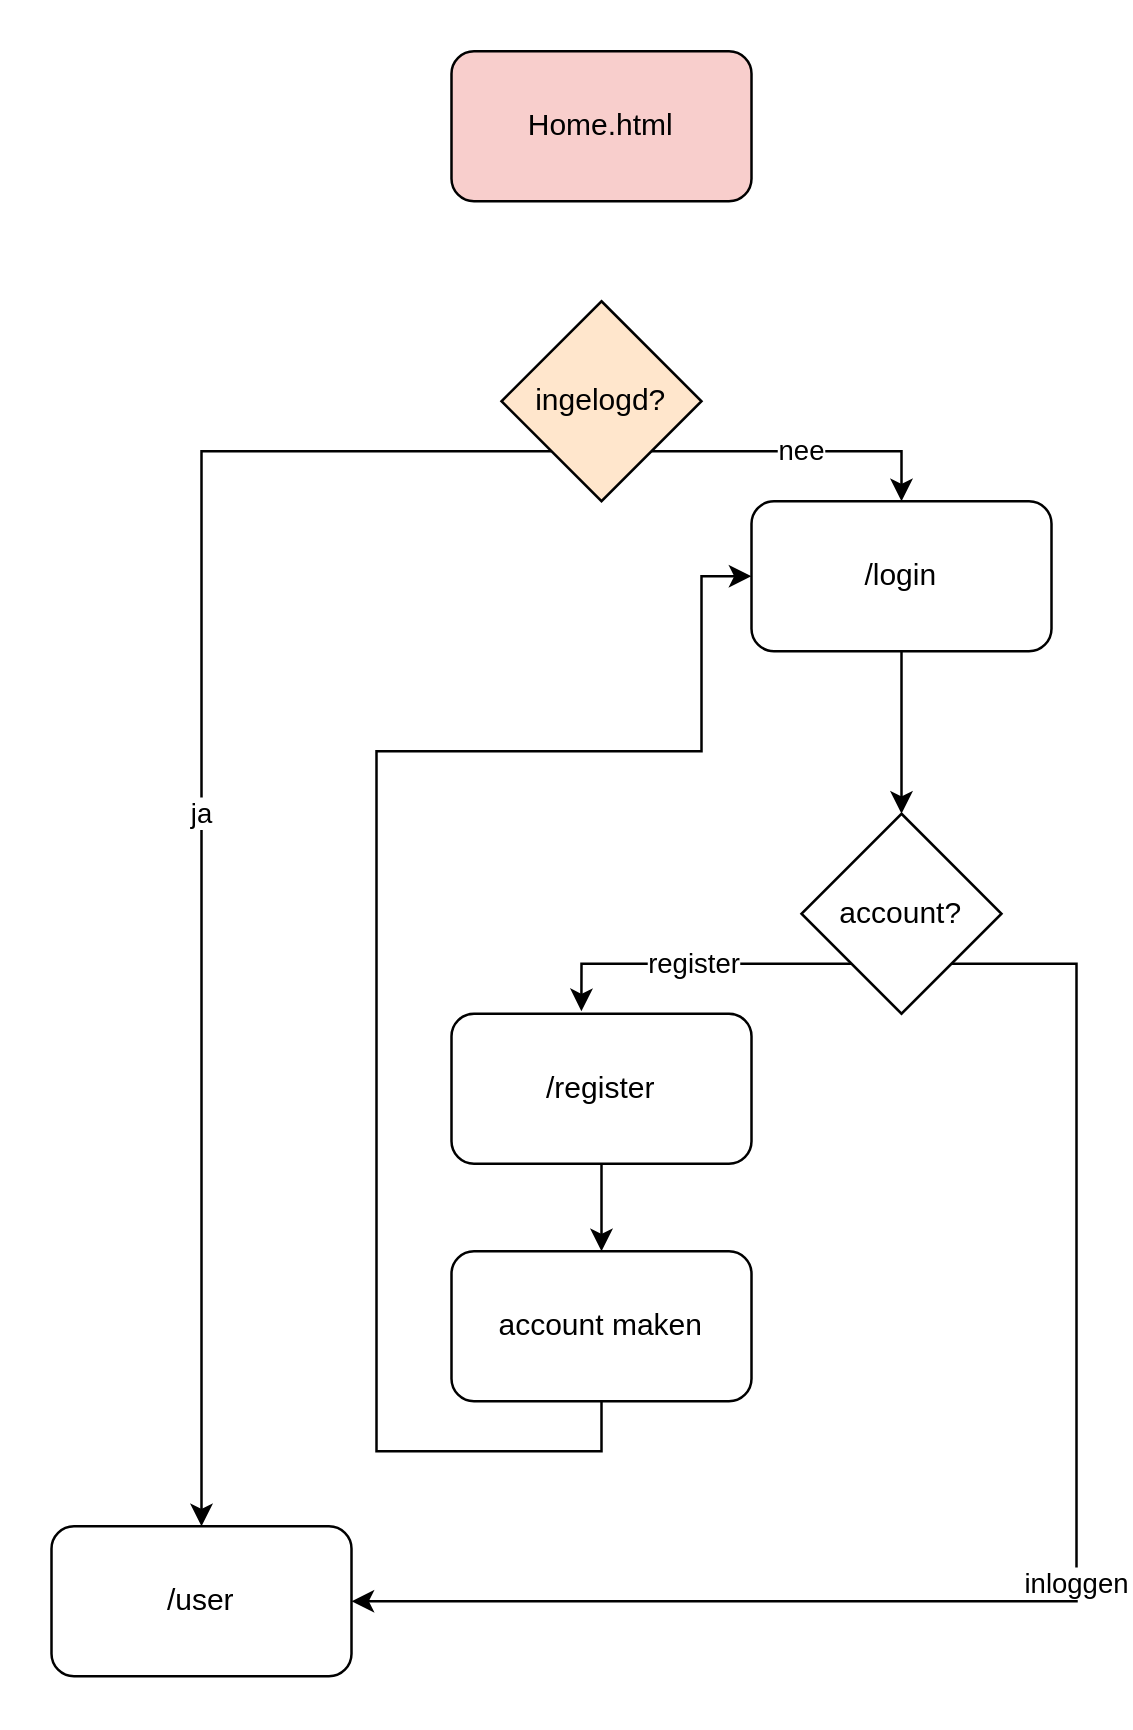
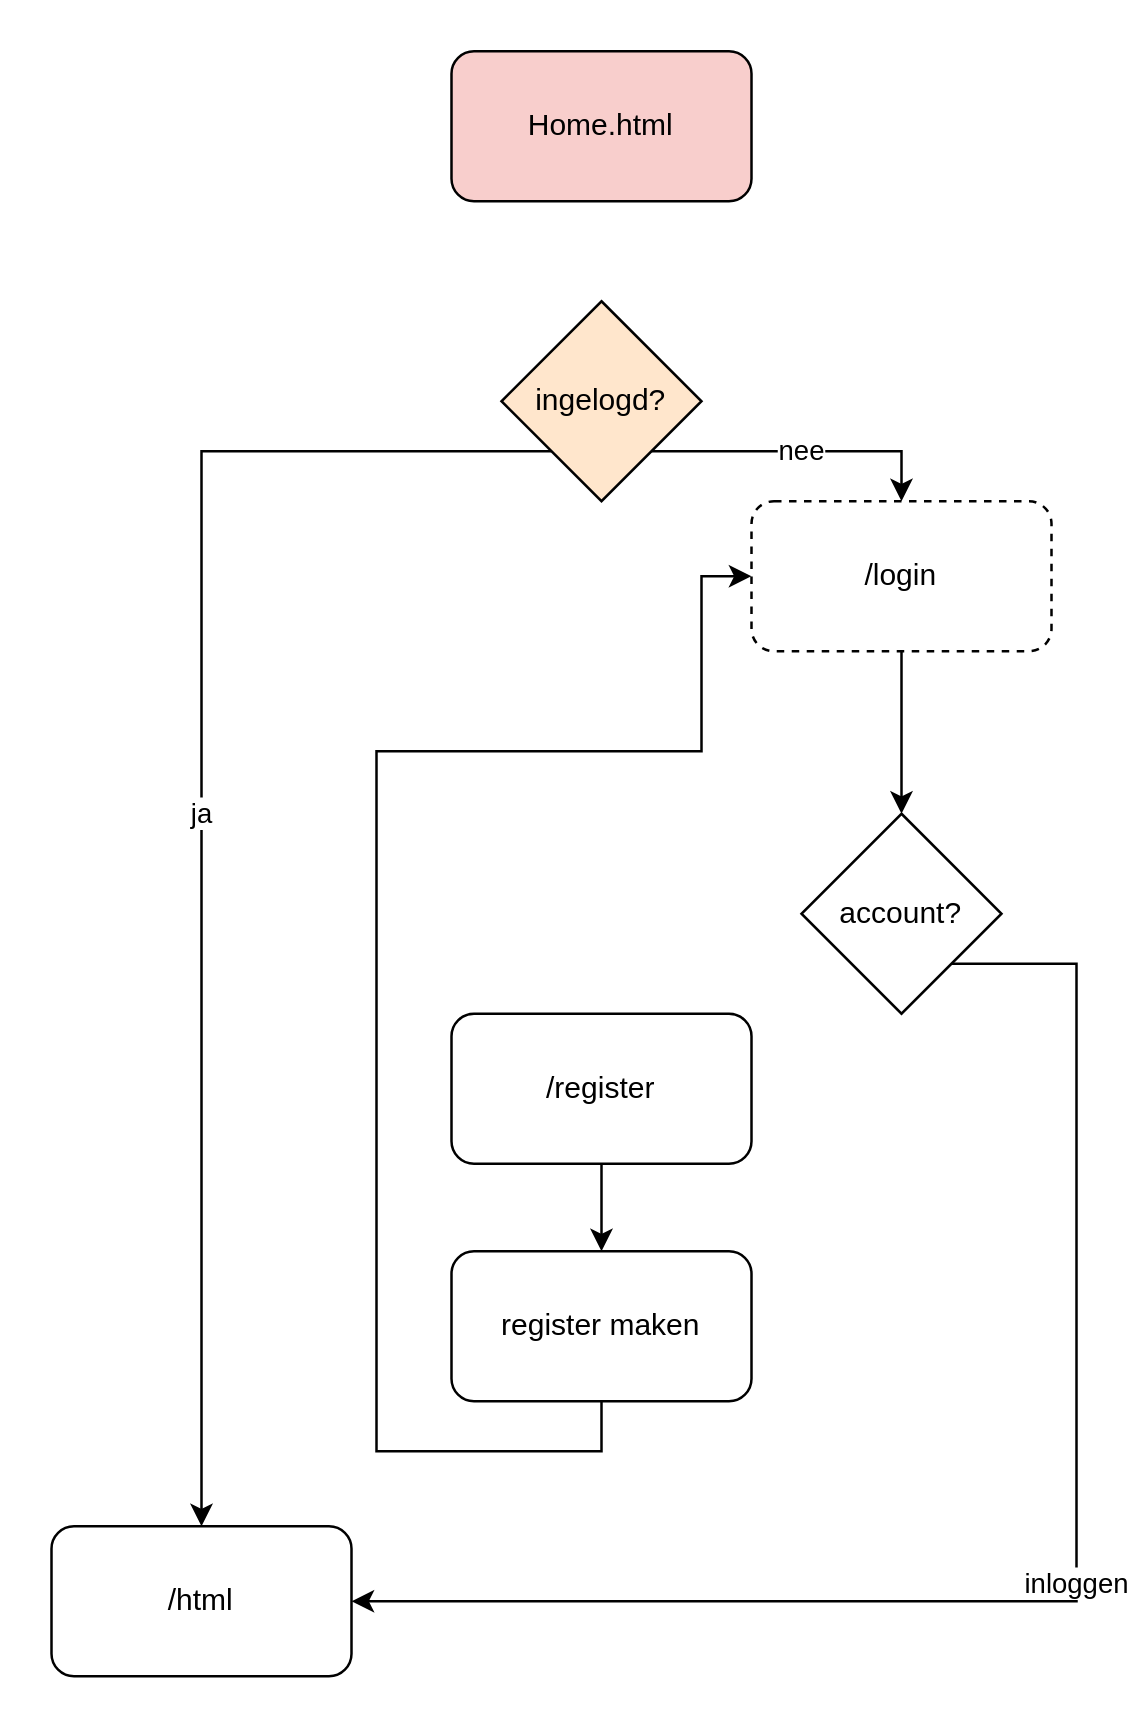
node "/login": style solid -> dashed
edge "account?" -> "/register": removed, label "register"
node "account maken": label "account maken" -> "register maken"
node "/user": label "/user" -> "/html"
